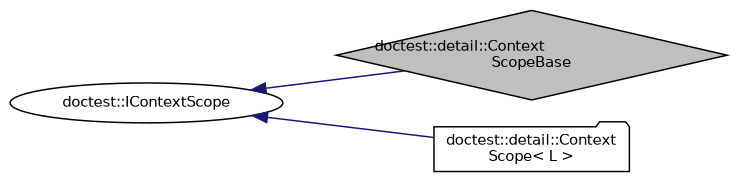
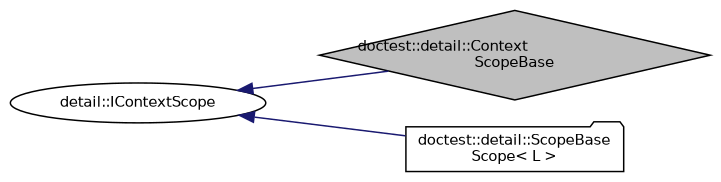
node "doctest::IContextScope": label "doctest::IContextScope" -> "detail::IContextScope"
node "doctest::detail::Context Scope< L >": label "doctest::detail::Context Scope< L >" -> "doctest::detail::ScopeBase Scope< L >"
